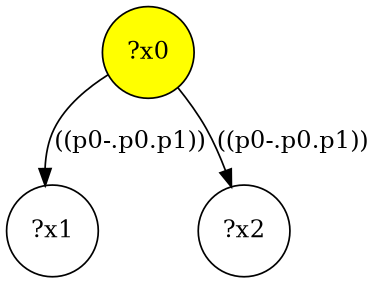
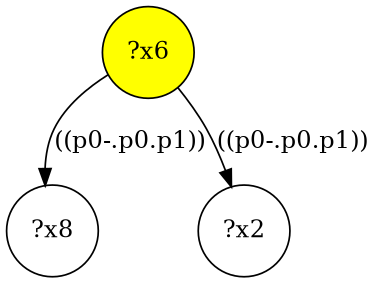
node "?x0": label "?x0" -> "?x6"
node "?x1": label "?x1" -> "?x8"
